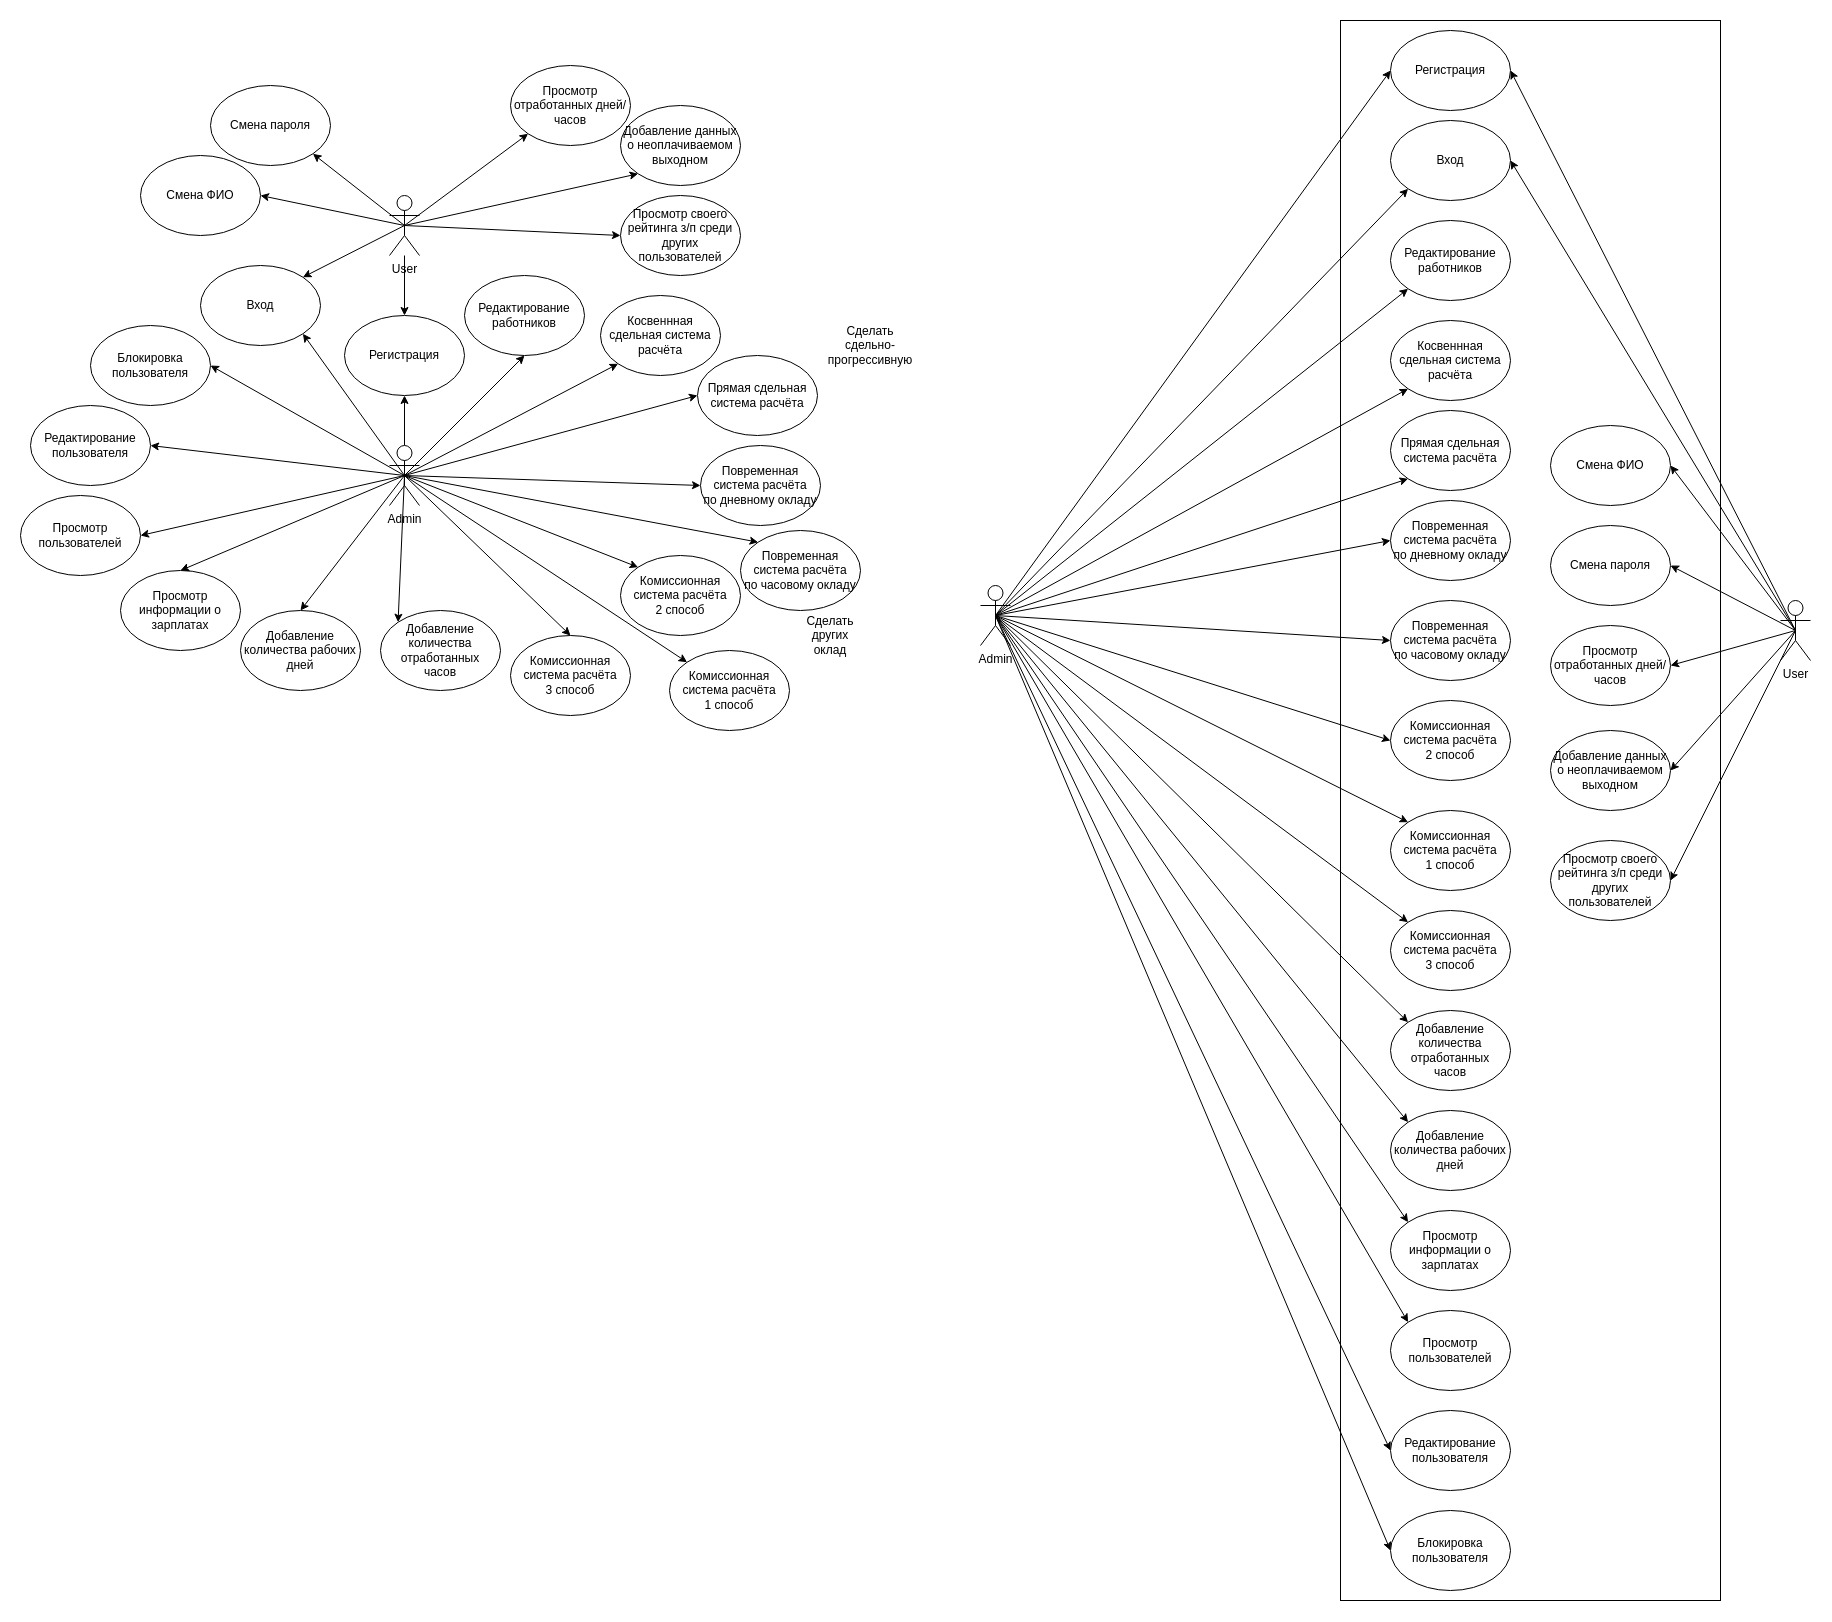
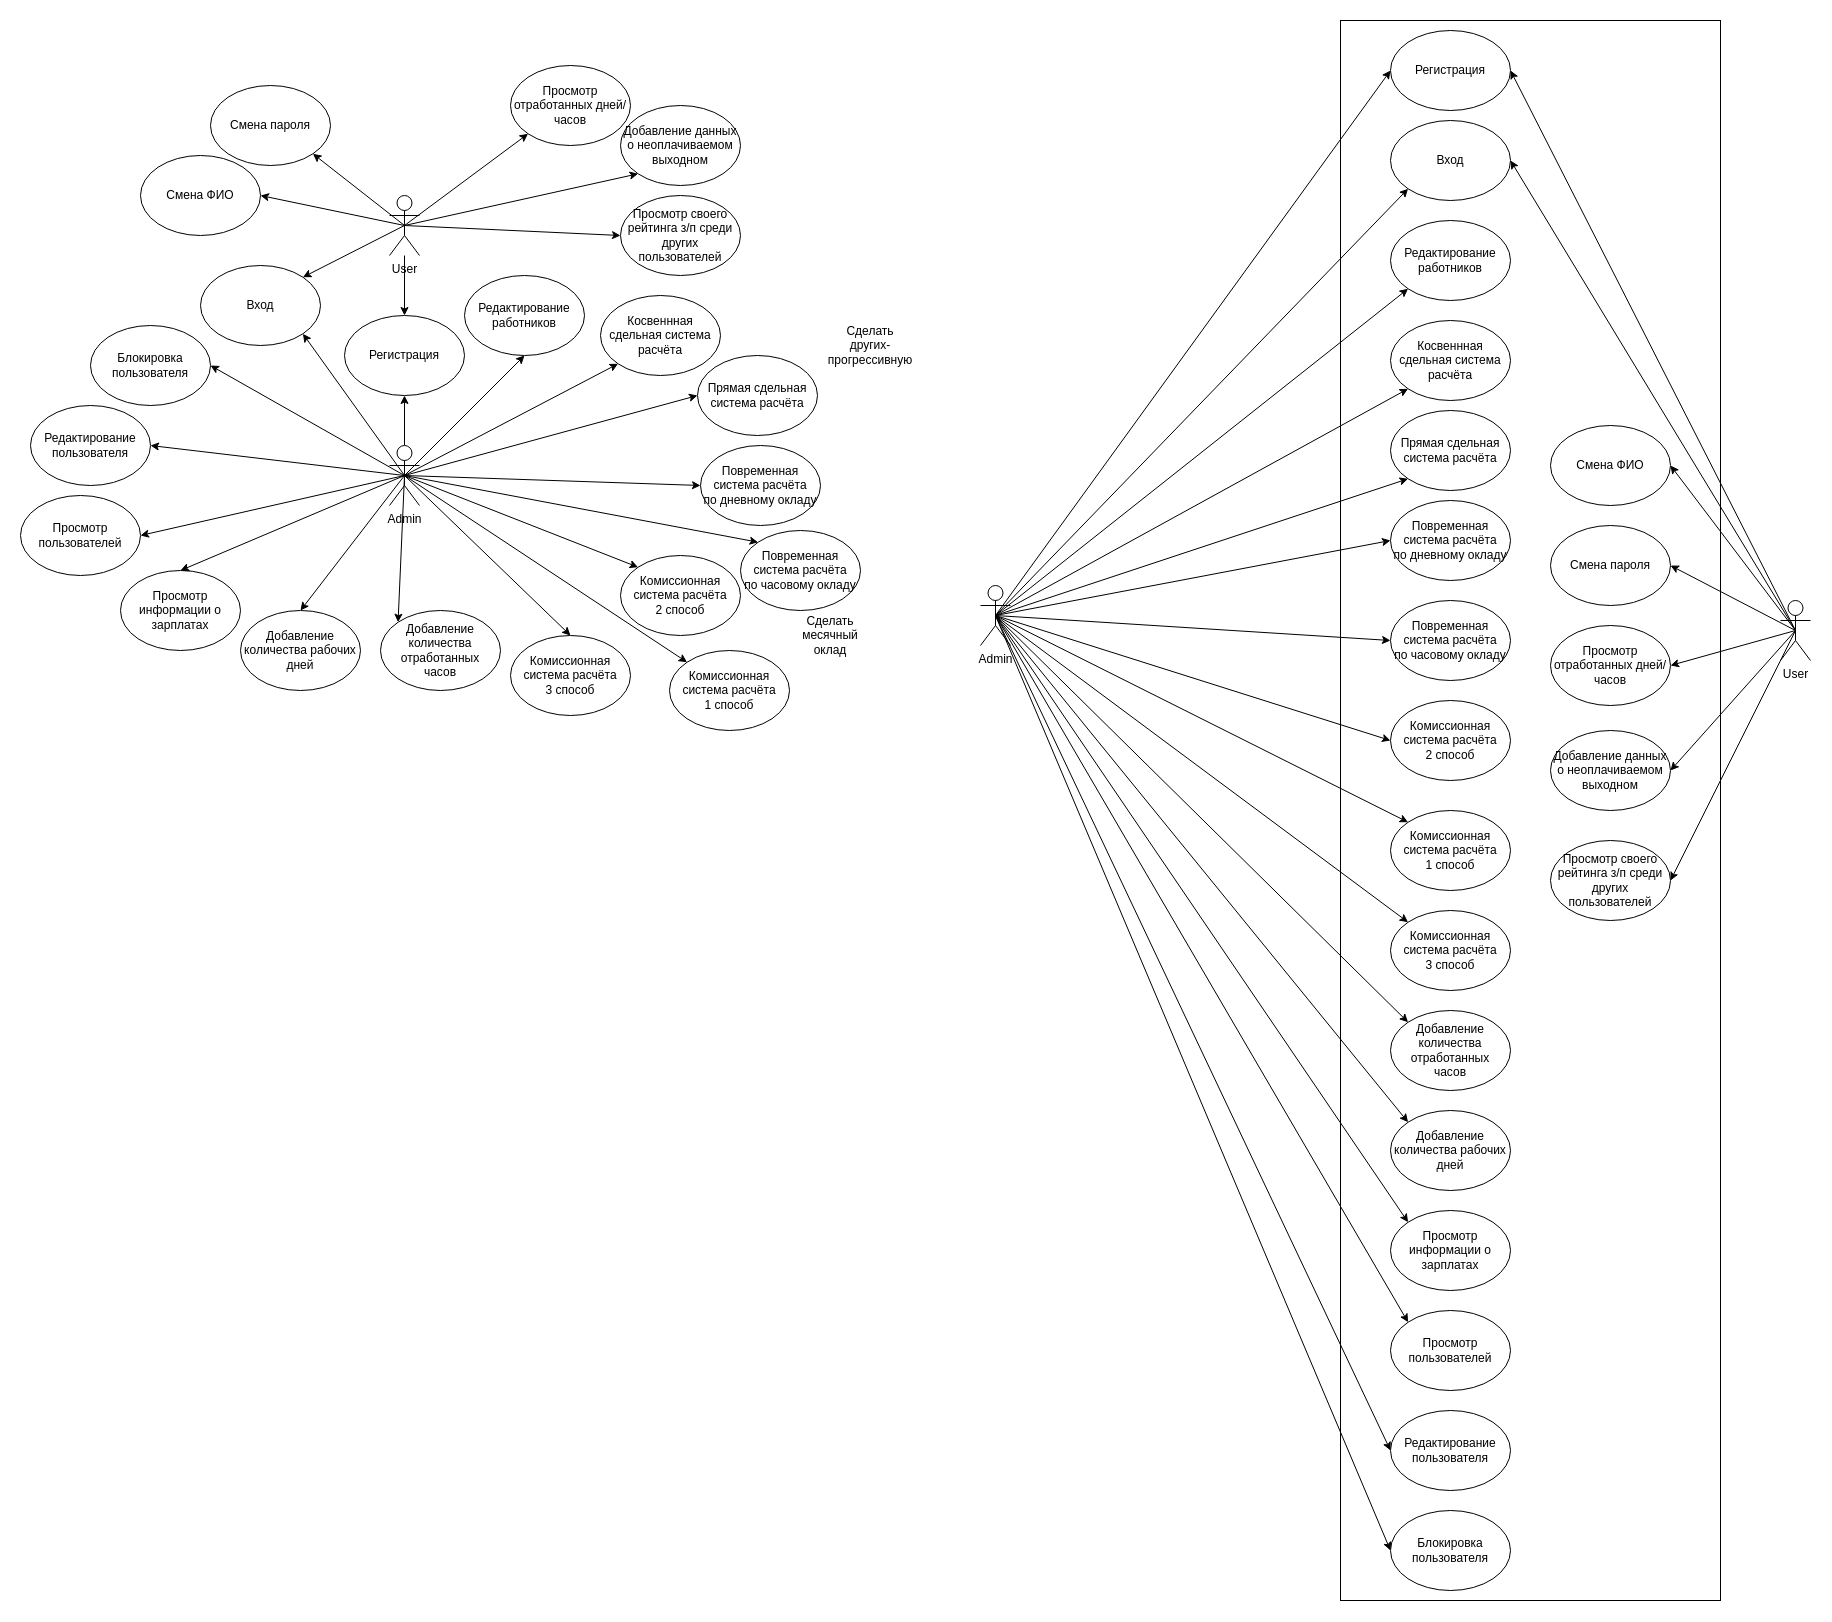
node "Сделать сдельно-прогрессивную": label "Сделать сдельно-прогрессивную" -> "Сделать других-прогрессивную"
node "Сделать других оклад": label "Сделать других оклад" -> "Сделать месячный оклад"
